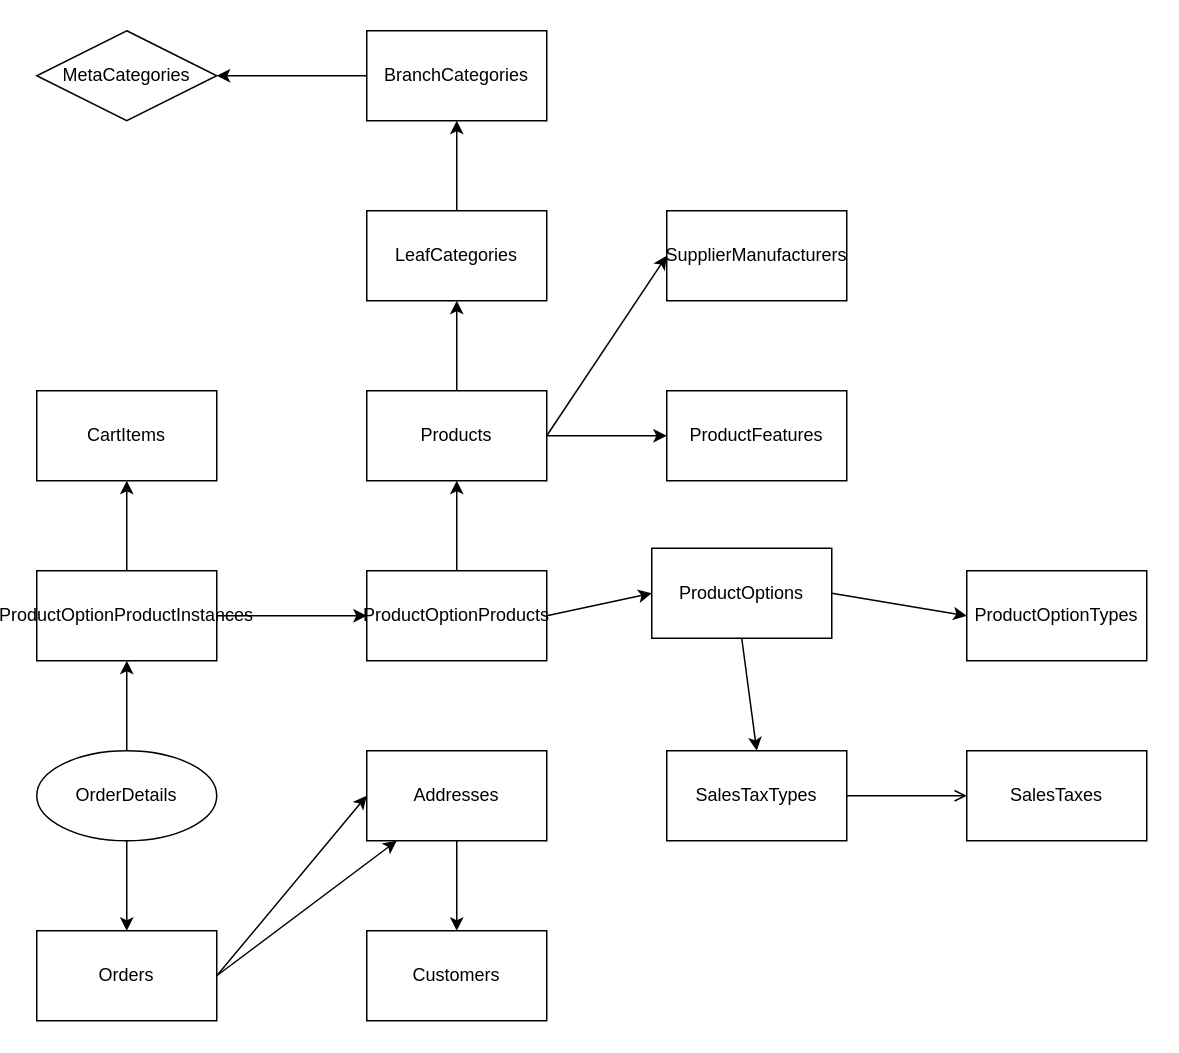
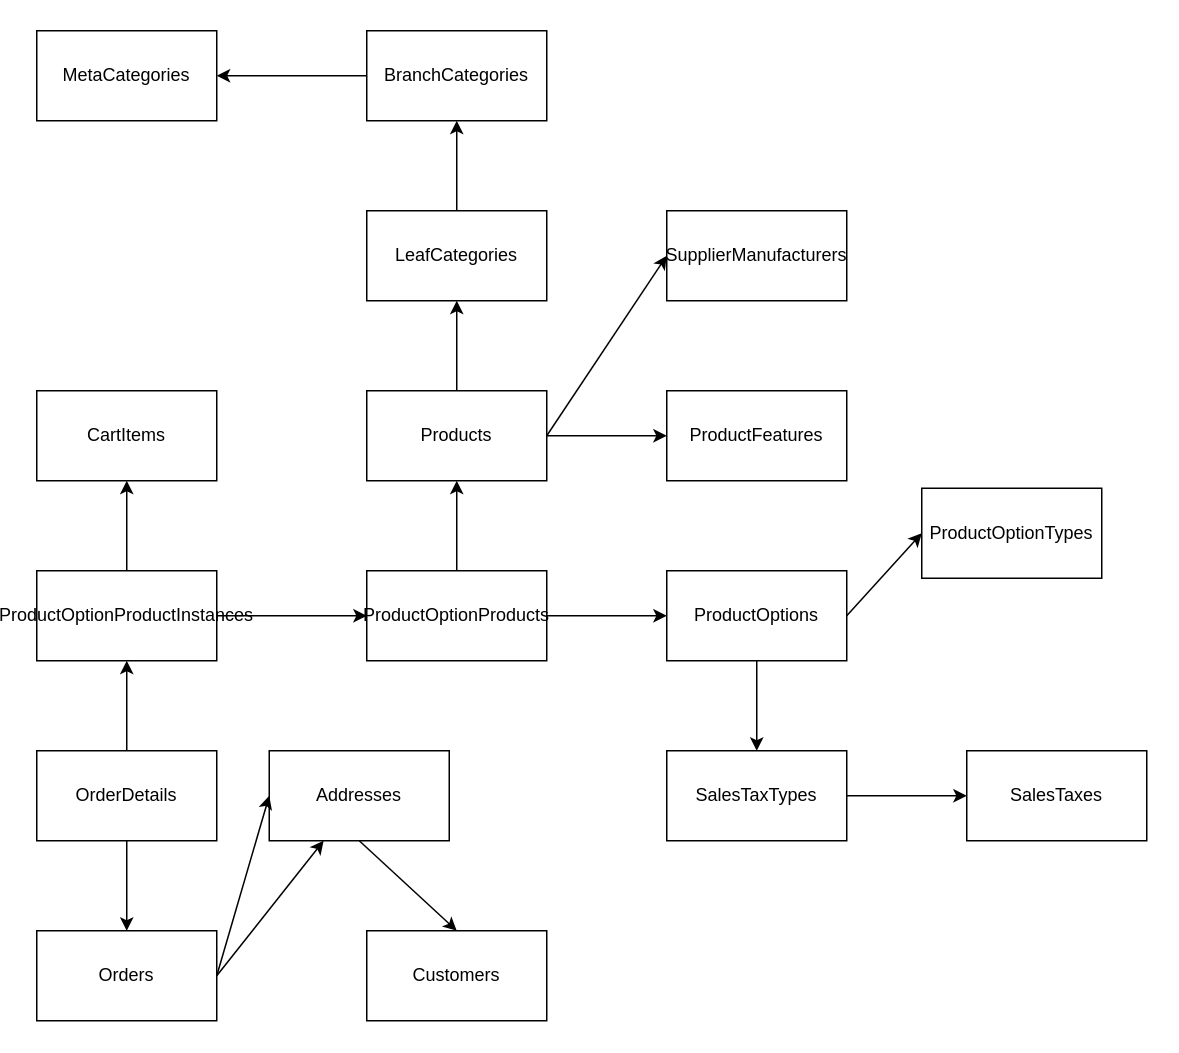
node "MetaCategories": shape diamond -> rectangle
node "ProductOptions": moved (742, 593) -> (757, 616)
node "ProductOptionTypes": moved (1057, 616) -> (1012, 533)
node "OrderDetails": shape ellipse -> rectangle
node "Addresses": moved (457, 796) -> (359, 796)
edge "SalesTaxTypes" -> "SalesTaxes": arrowhead open -> classic
